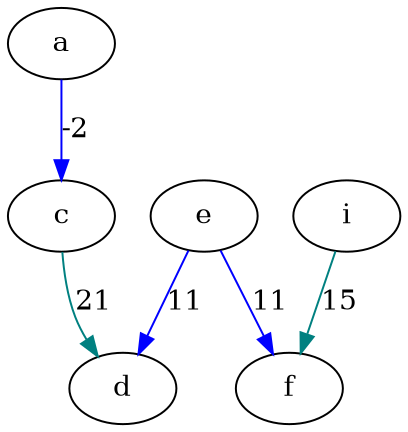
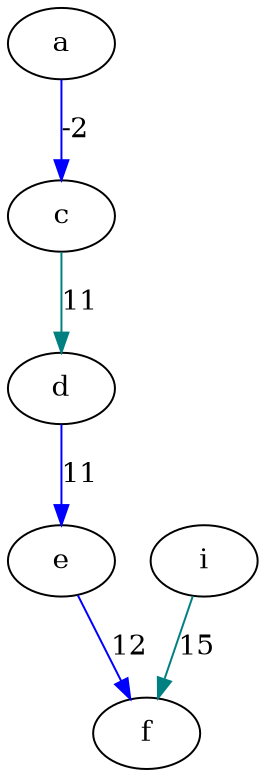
edge "e" -> "d": reversed
edge "c" -> "d": label "21" -> "11"
edge "e" -> "f": label "11" -> "12"
